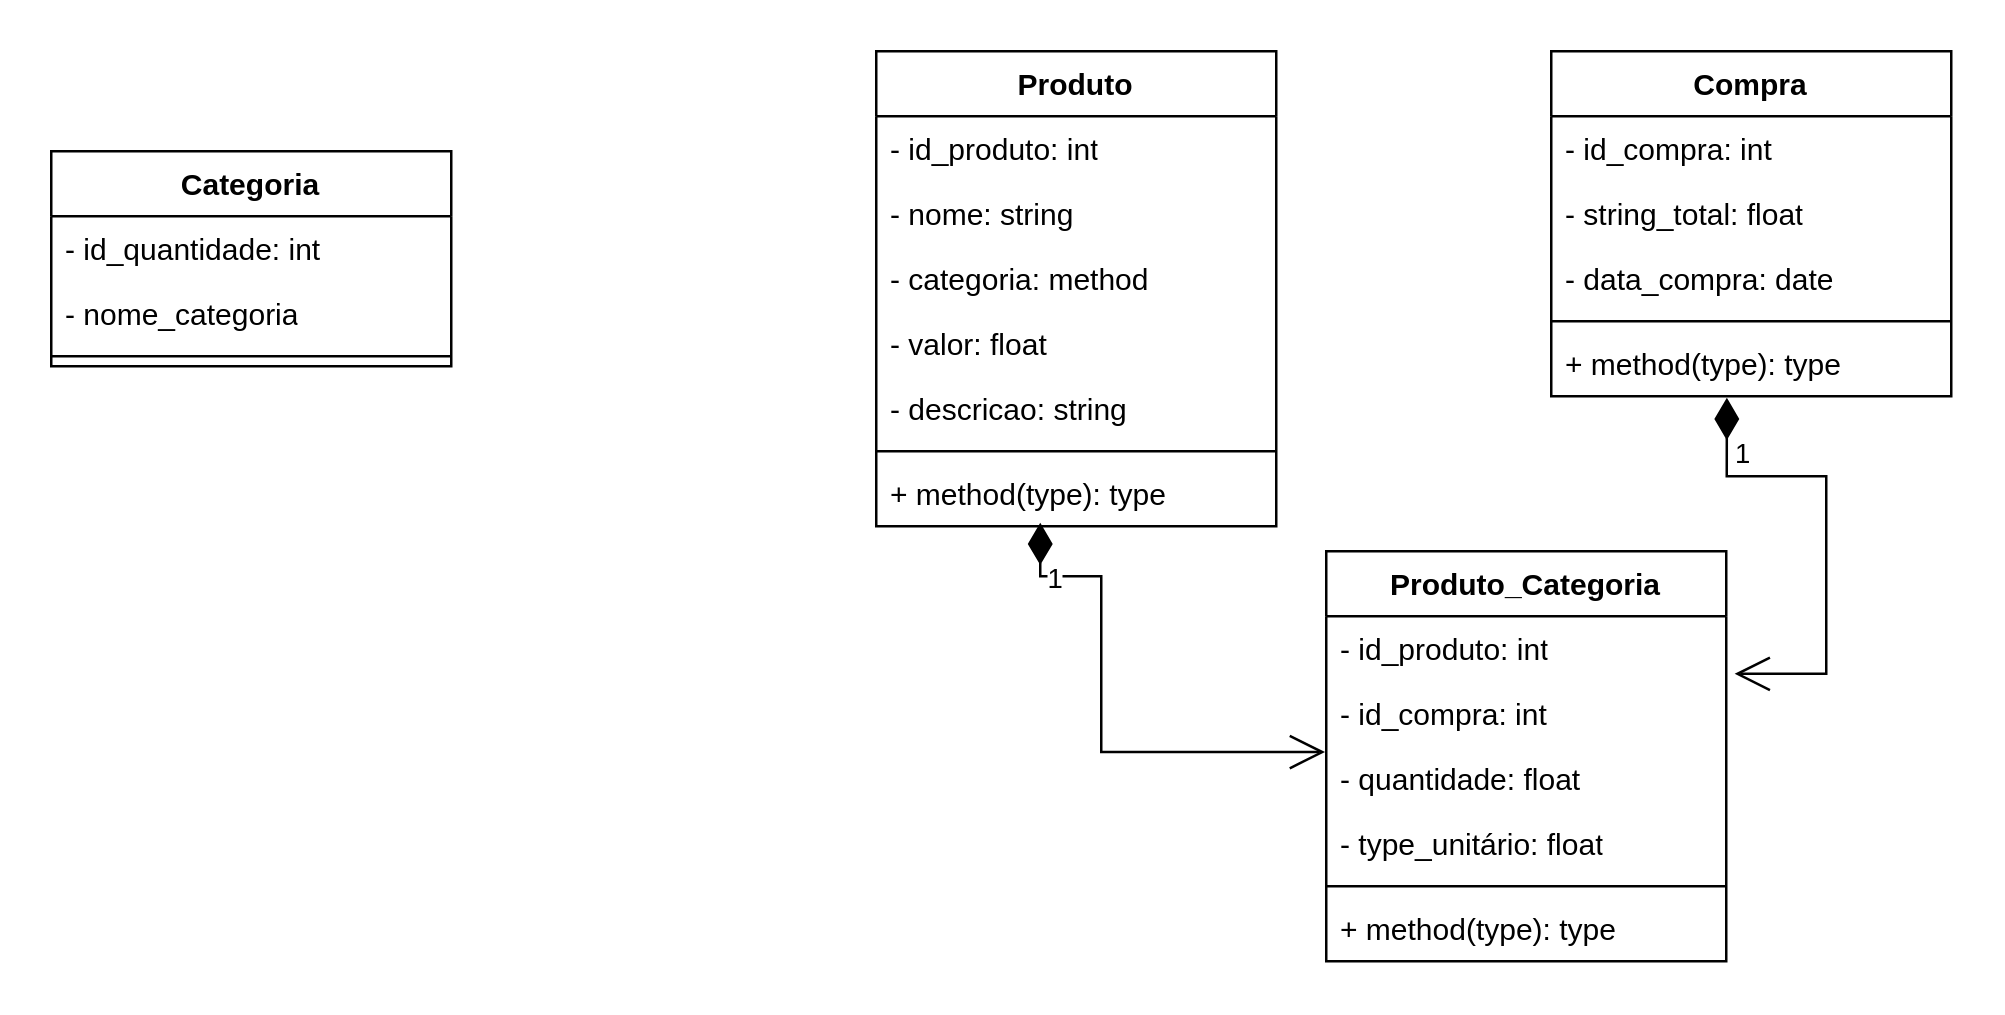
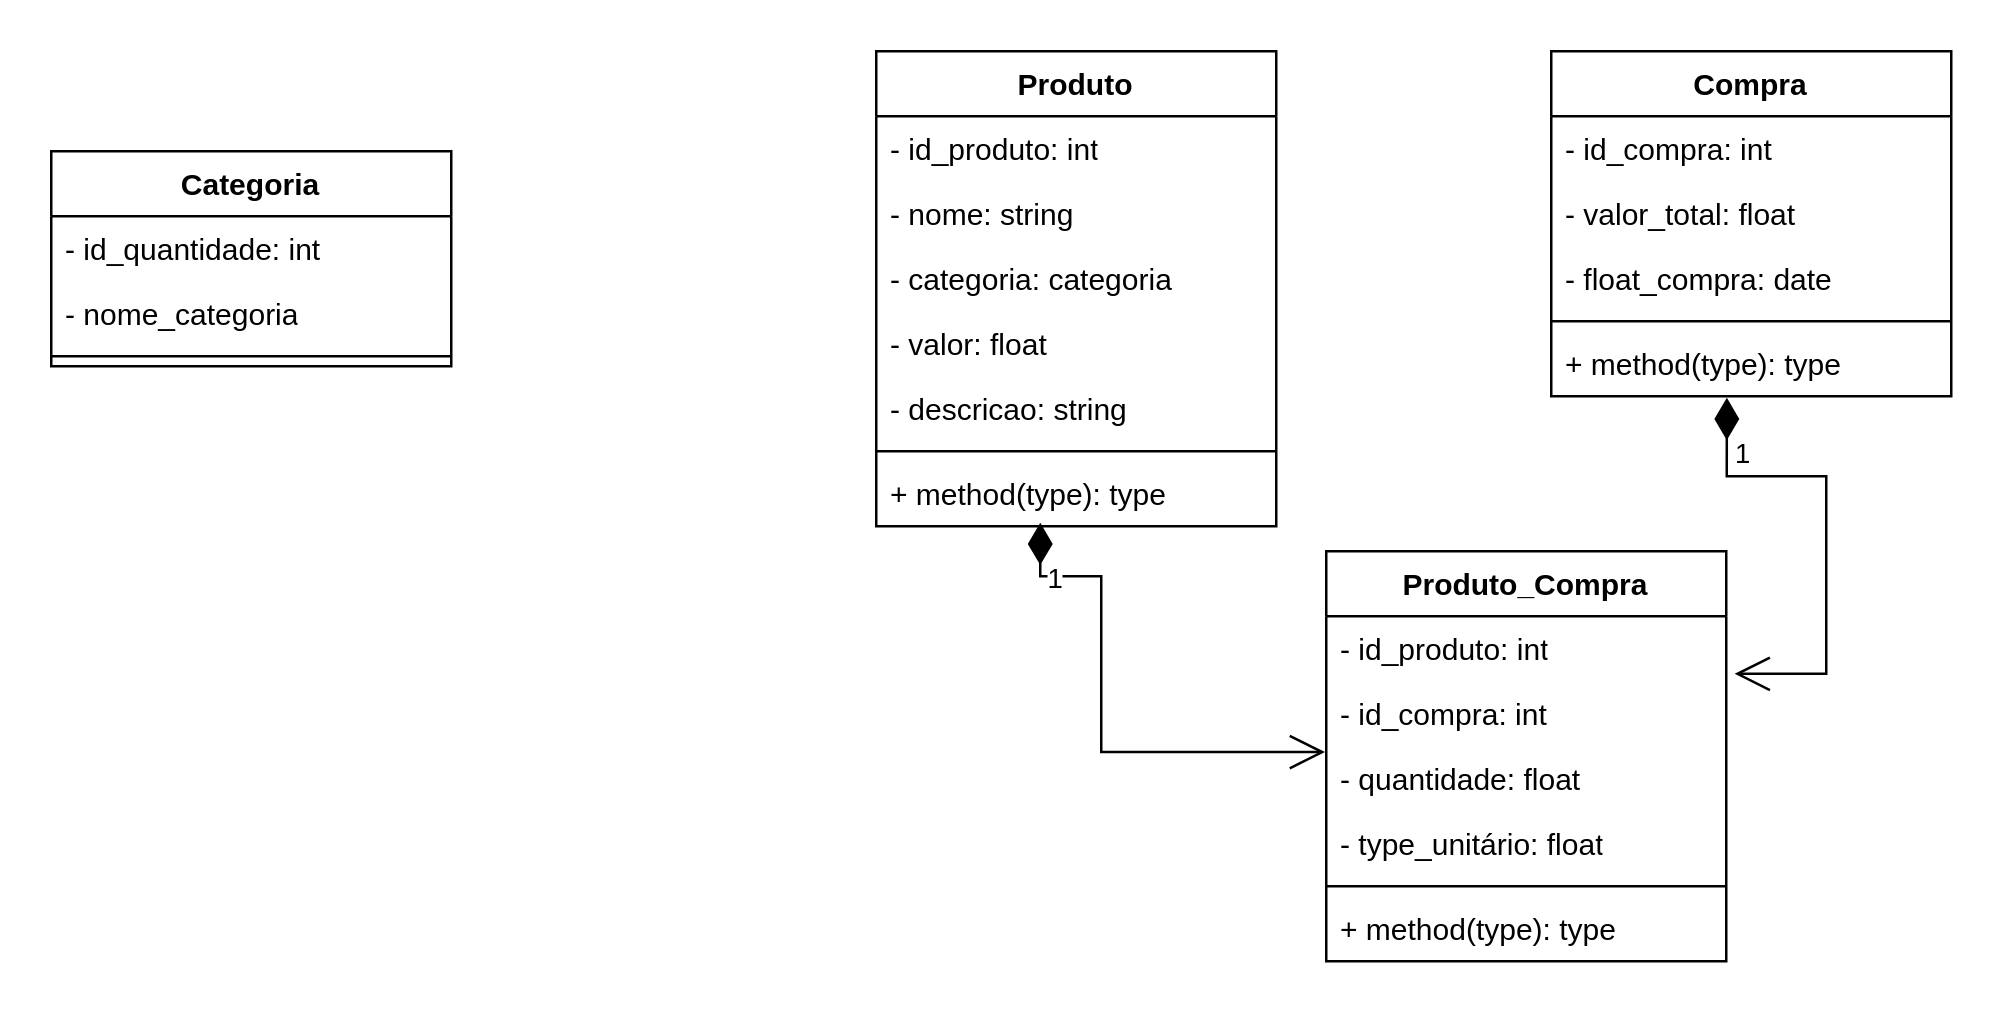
node "- string_total: float": label "- string_total: float" -> "- valor_total: float"
node "- categoria: method": label "- categoria: method" -> "- categoria: categoria"
node "- data_compra: date": label "- data_compra: date" -> "- float_compra: date"
node "Produto_Categoria": label "Produto_Categoria" -> "Produto_Compra"
